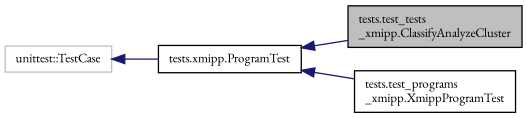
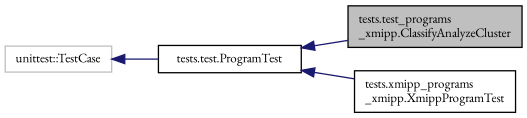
node "tests.test_tests _xmipp.ClassifyAnalyzeCluster": label "tests.test_tests _xmipp.ClassifyAnalyzeCluster" -> "tests.test_programs _xmipp.ClassifyAnalyzeCluster"
node "tests.xmipp.ProgramTest": label "tests.xmipp.ProgramTest" -> "tests.test.ProgramTest"
node "tests.test_programs _xmipp.XmippProgramTest": label "tests.test_programs _xmipp.XmippProgramTest" -> "tests.xmipp_programs _xmipp.XmippProgramTest"
